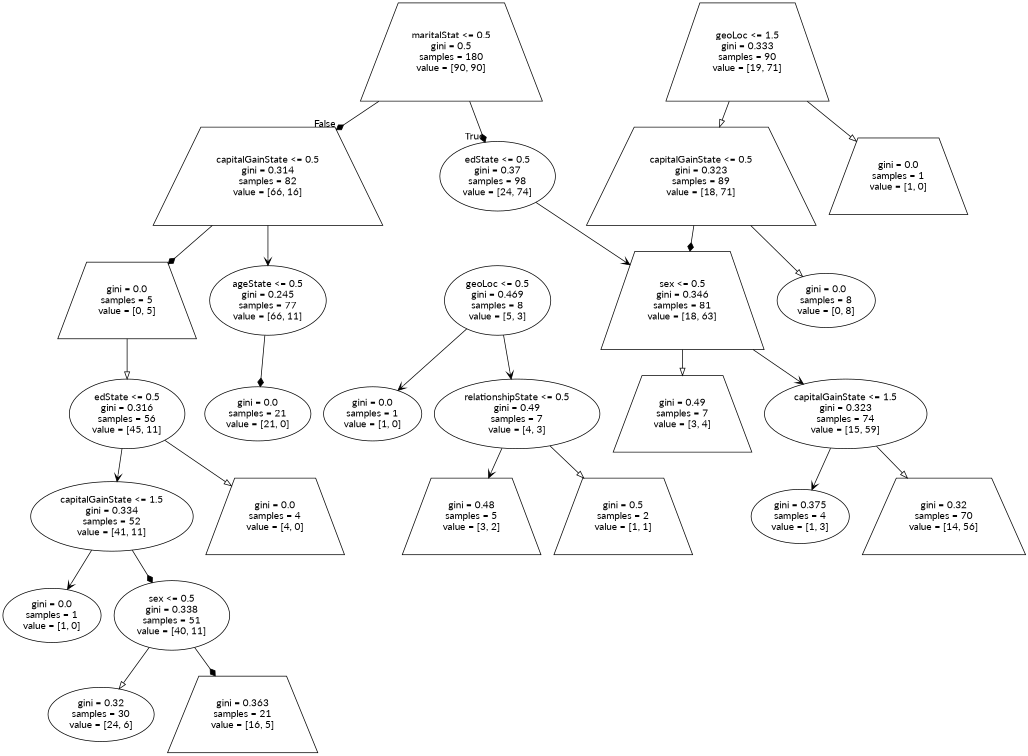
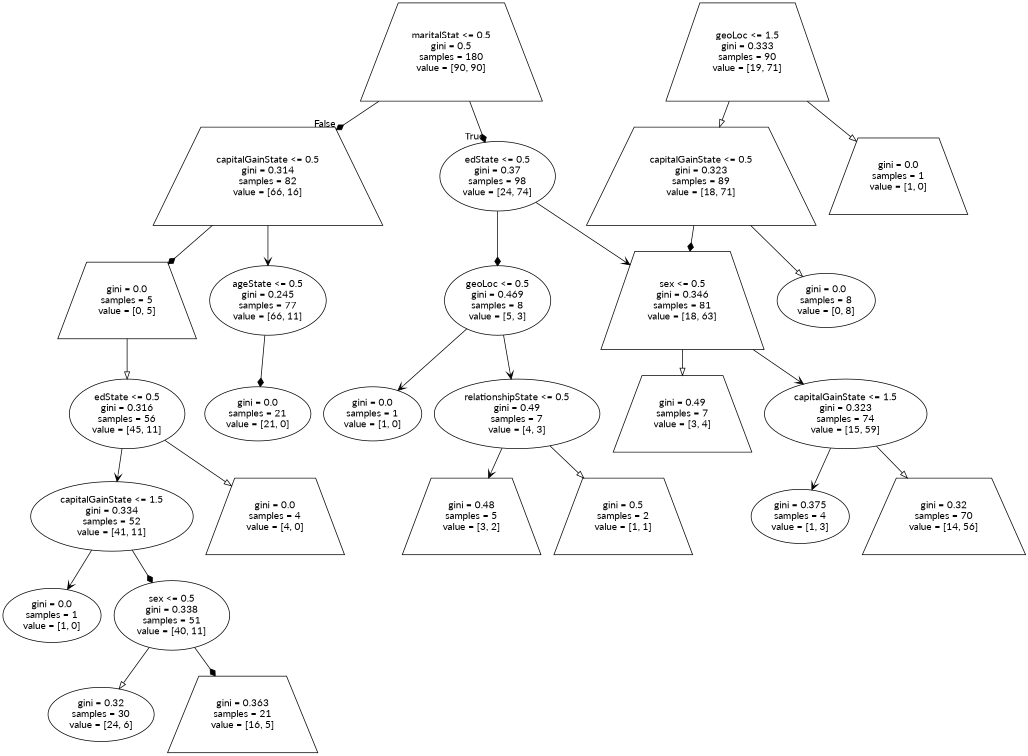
edge "edState <= 0.5 gini = 0.37 samples = 98 value = [24, 74]" -> "geoLoc <= 0.5 gini = 0.469 samples = 8 value = [5, 3]": added
